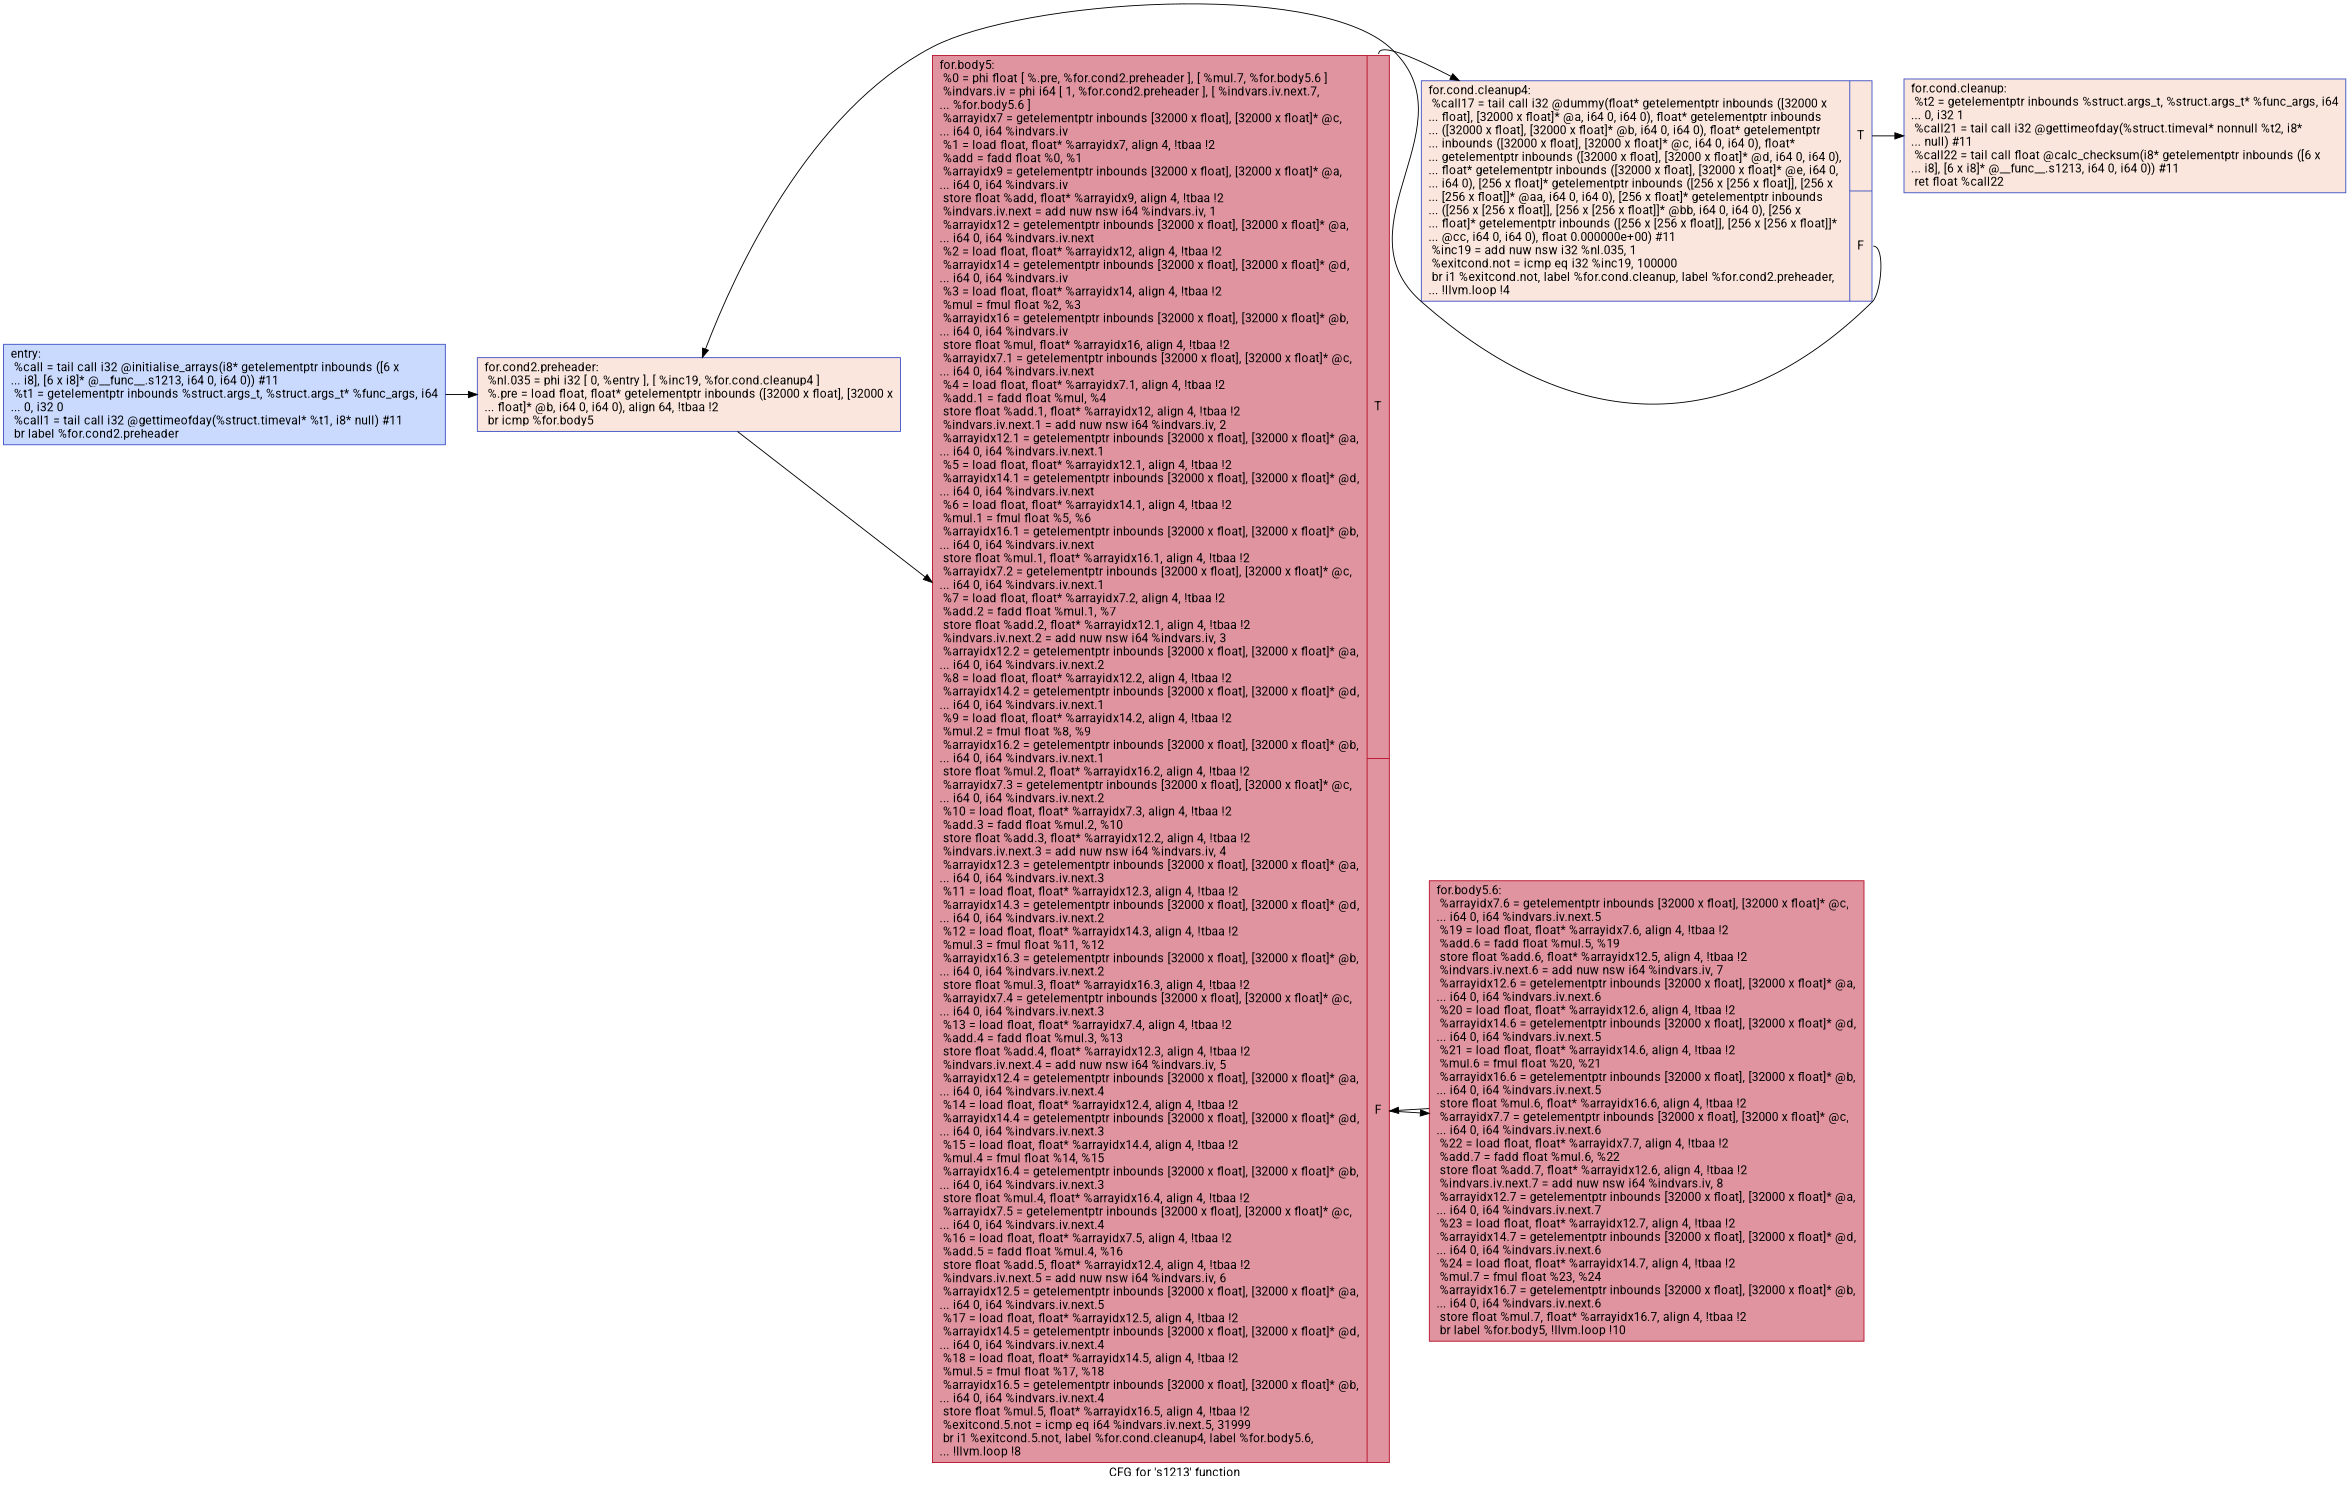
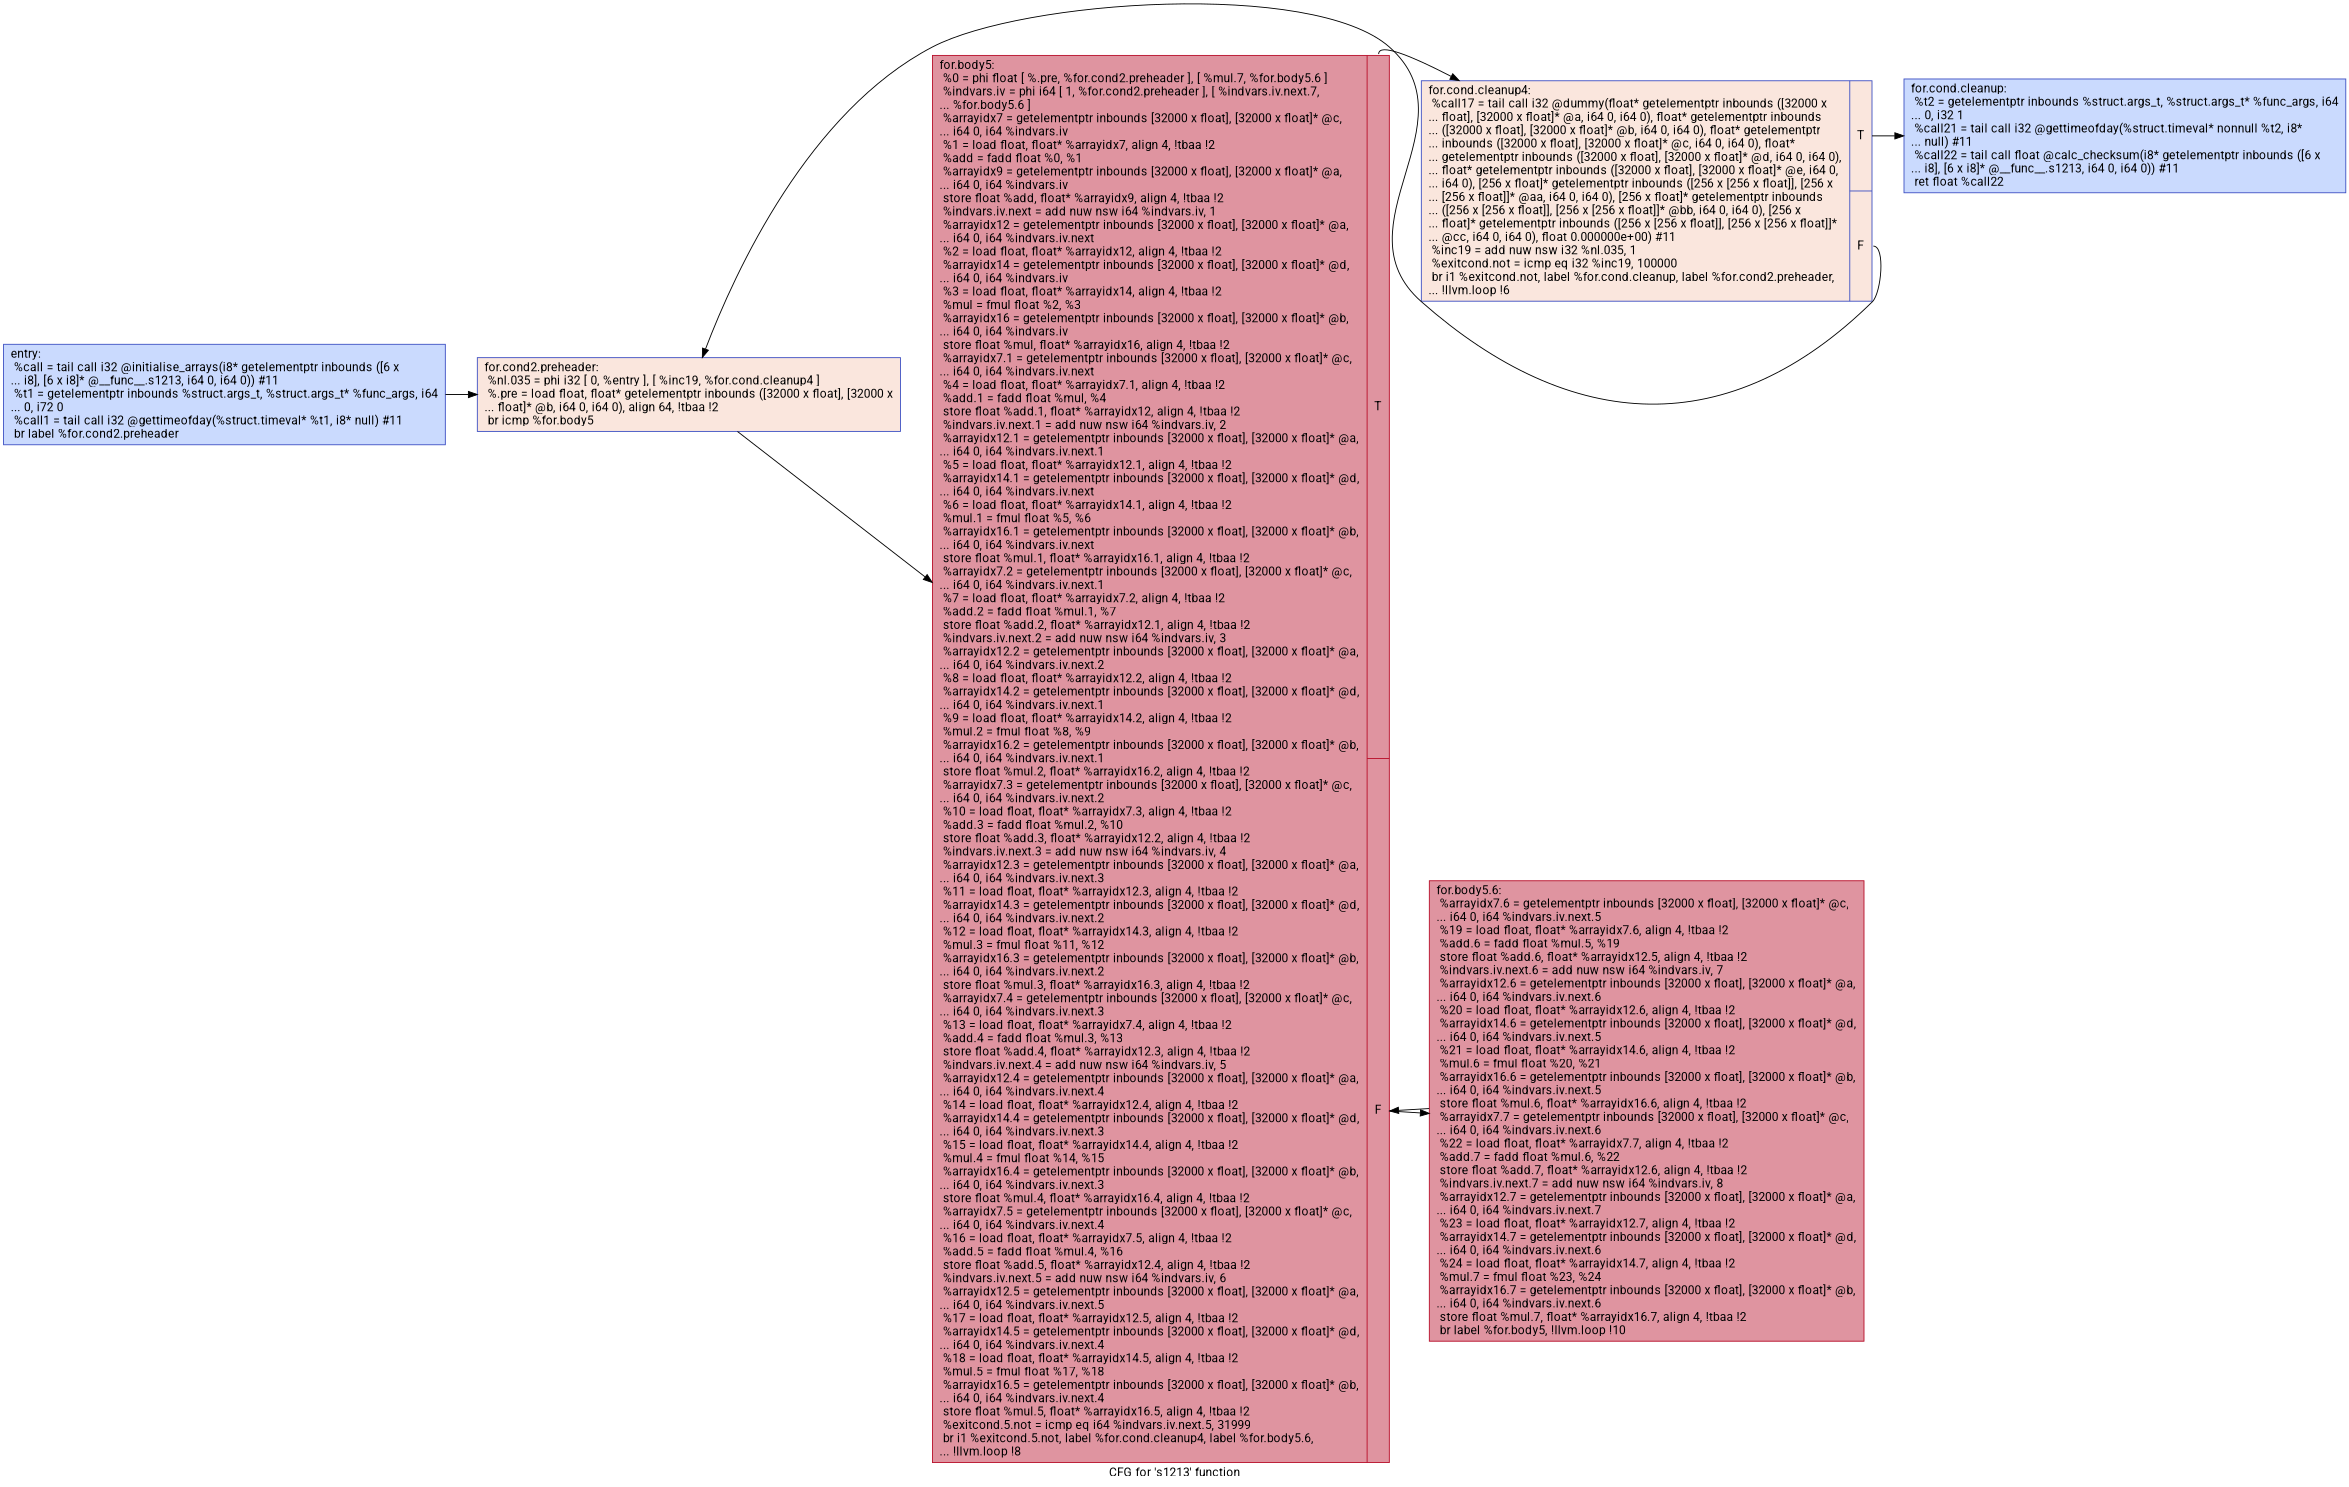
node "for.cond.cleanup:": fillcolor #f3c7b170 -> #88abfd70
node "for.cond.cleanup4:": text "... !llvm.loop !4" -> "... !llvm.loop !6"
node "entry:": text "... 0, i32 0" -> "... 0, i72 0"
